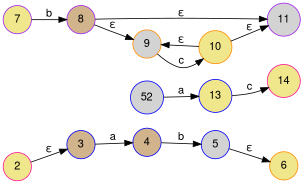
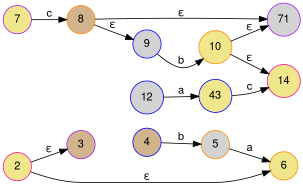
edge "7" -> "8": label "b" -> "c"
node "8": color purple -> darkorange
node "11": label "11" -> "71"
node "9": color darkorange -> blue
edge "10" -> "9": now "10" -> "14"
edge "9" -> "10": label "c" -> "b"
node "13": label "13" -> "43"
node "52": label "52" -> "12"
edge "3" -> "4": removed, label "a"
node "3": color blue -> purple
node "5": color blue -> darkorange
edge "5" -> "6": label "ε" -> "a"
edge "2" -> "6": added, label "ε"
